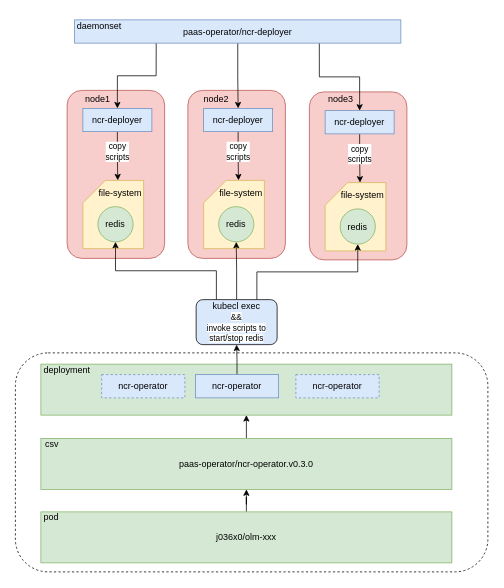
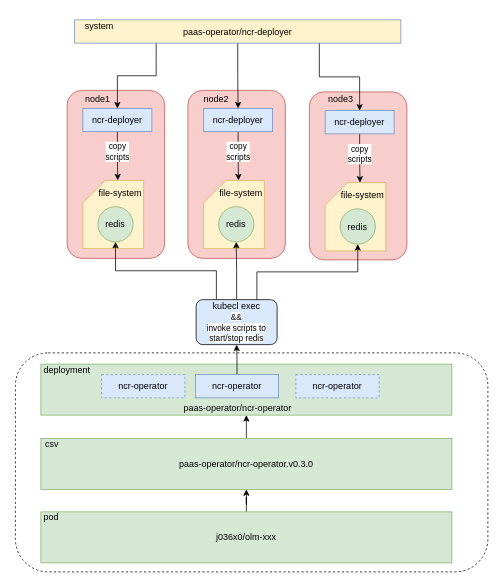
node "daemonset": label "daemonset" -> "system"
node "paas-operator/ncr-deployer": fillcolor #dae8fc -> #fff2cc
node "paas-operator/ncr-operator": added
